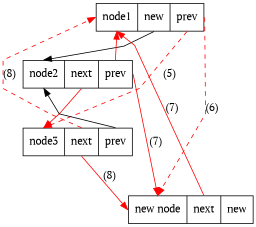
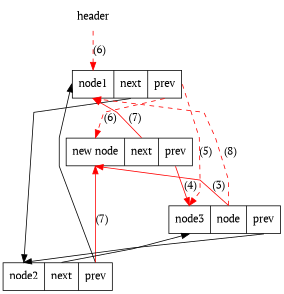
node "header": added
node "node1": text "new" -> "next"
edge "node2" -> "node1": color red -> black
edge "node2" -> "node3": color red -> black
node "node3": text "next" -> "node"
edge "node3" -> "new node": label "(8)" -> "(3)"
edge "new node" -> "node3": added, label "(4)"
node "new node": text "new" -> "prev"
